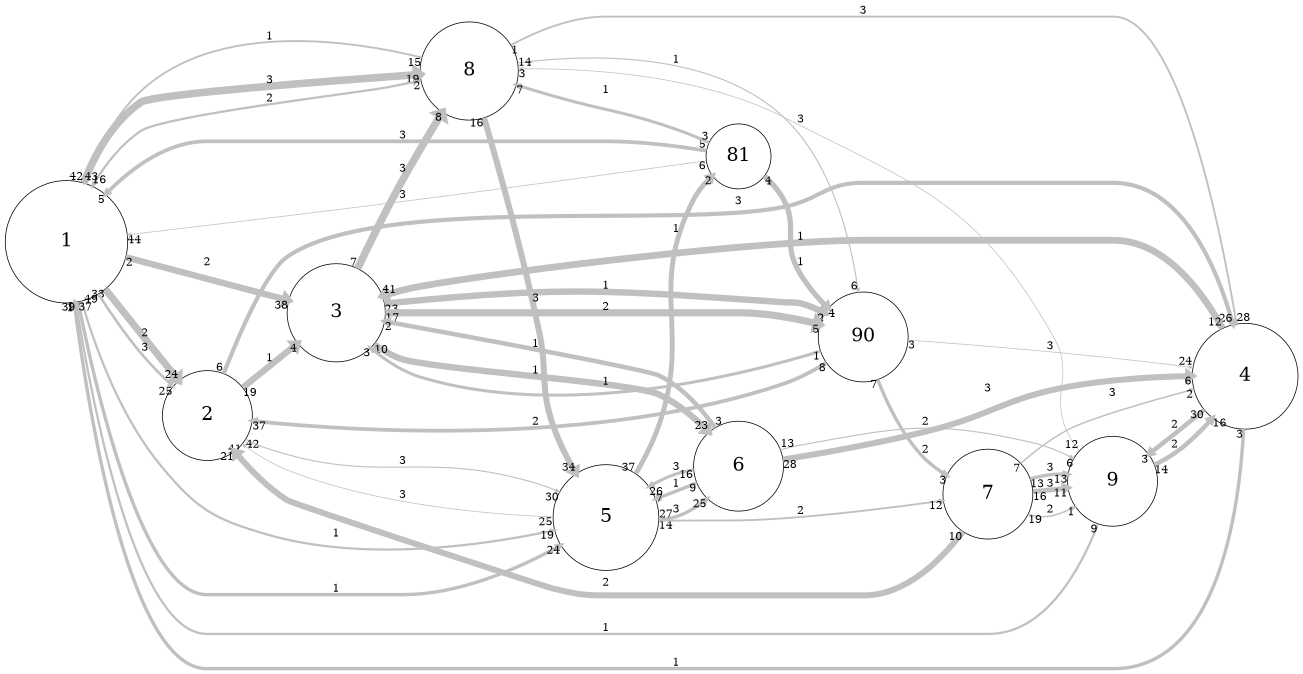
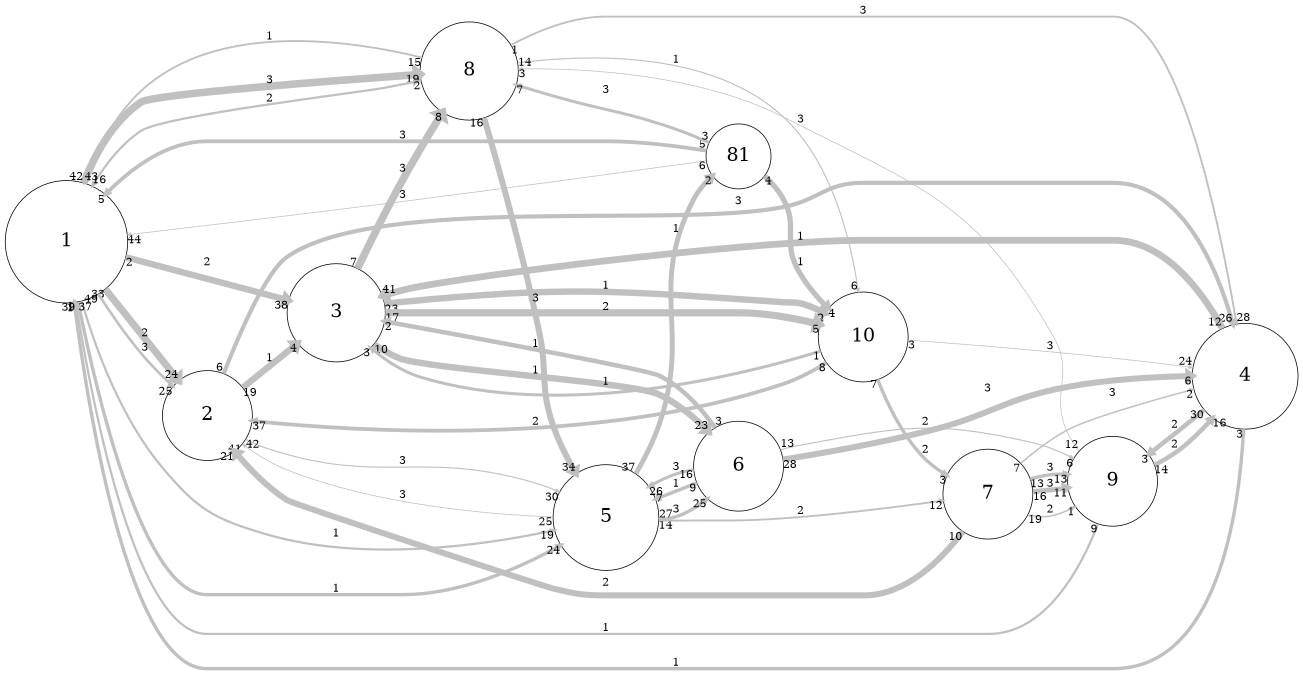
edge "81" -> "8": label "1" -> "3"
node "90": label "90" -> "10"
